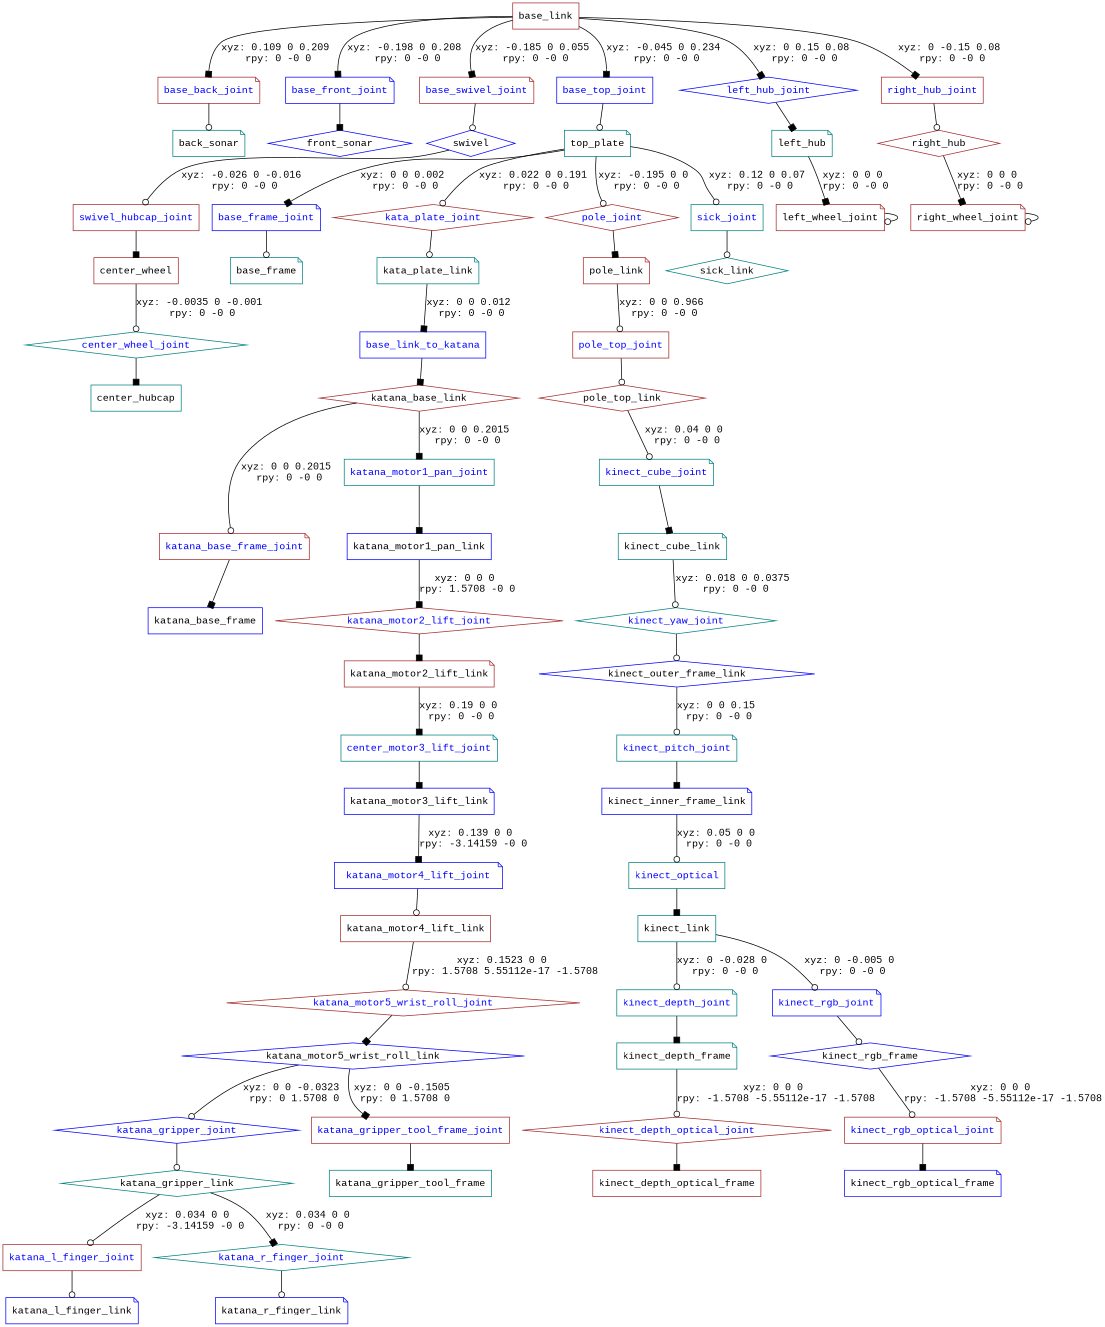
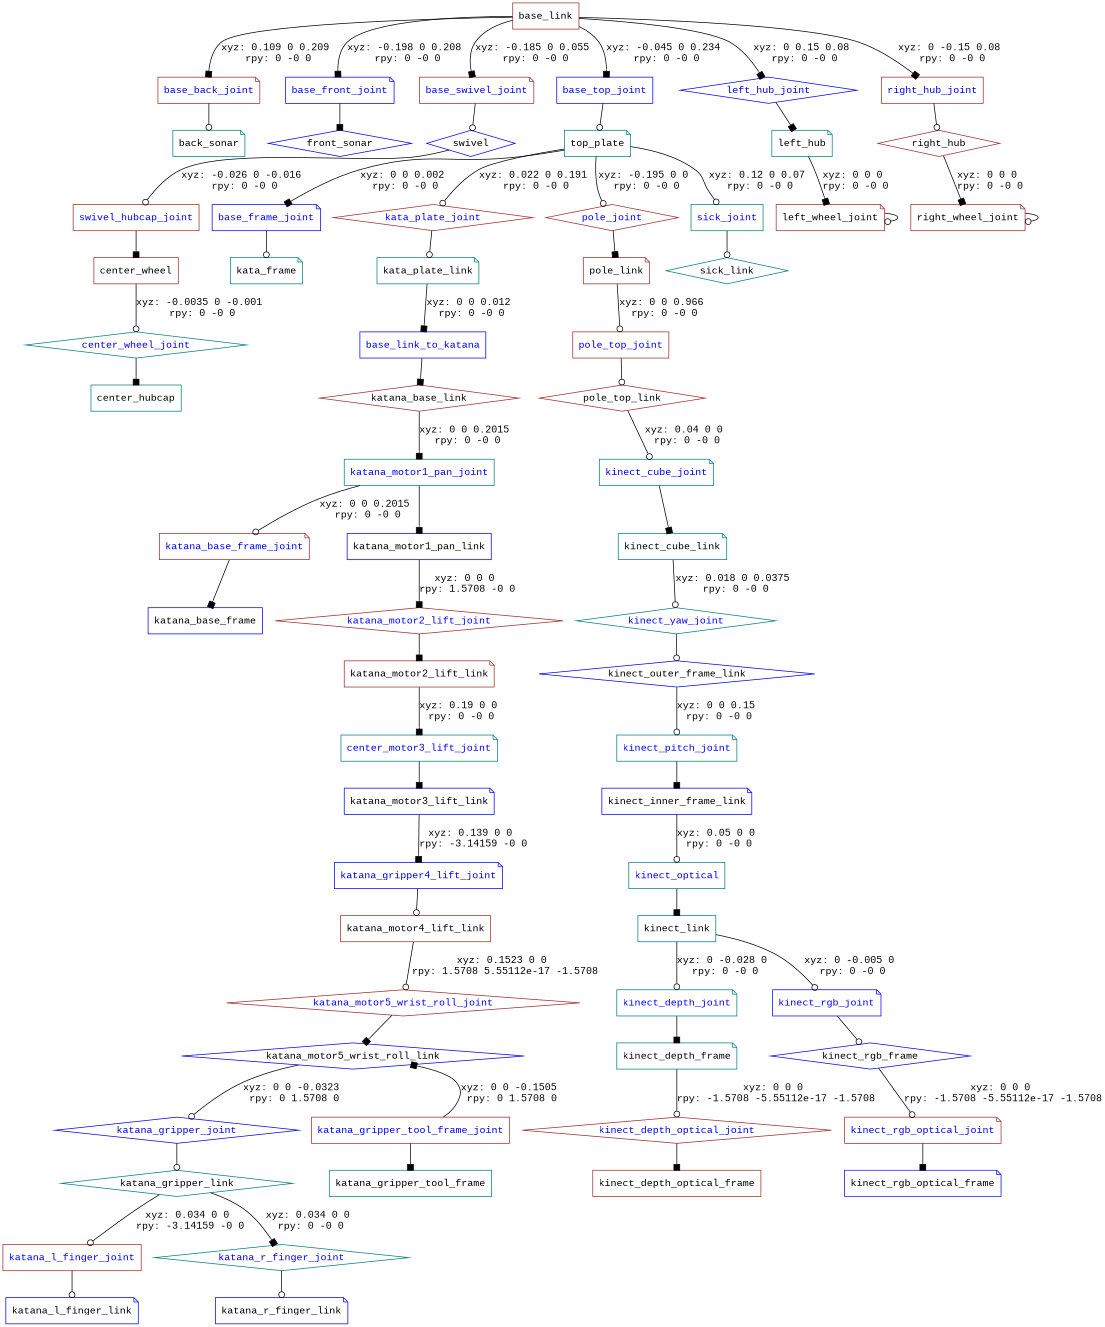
node "base_frame": label "base_frame" -> "kata_frame"
edge "katana_base_link" -> "katana_base_frame_joint": now "katana_motor1_pan_joint" -> "katana_base_frame_joint"
node "katana_motor4_lift_joint": label "katana_motor4_lift_joint" -> "katana_gripper4_lift_joint"
edge "katana_motor5_wrist_roll_link" -> "katana_gripper_tool_frame_joint": reversed
